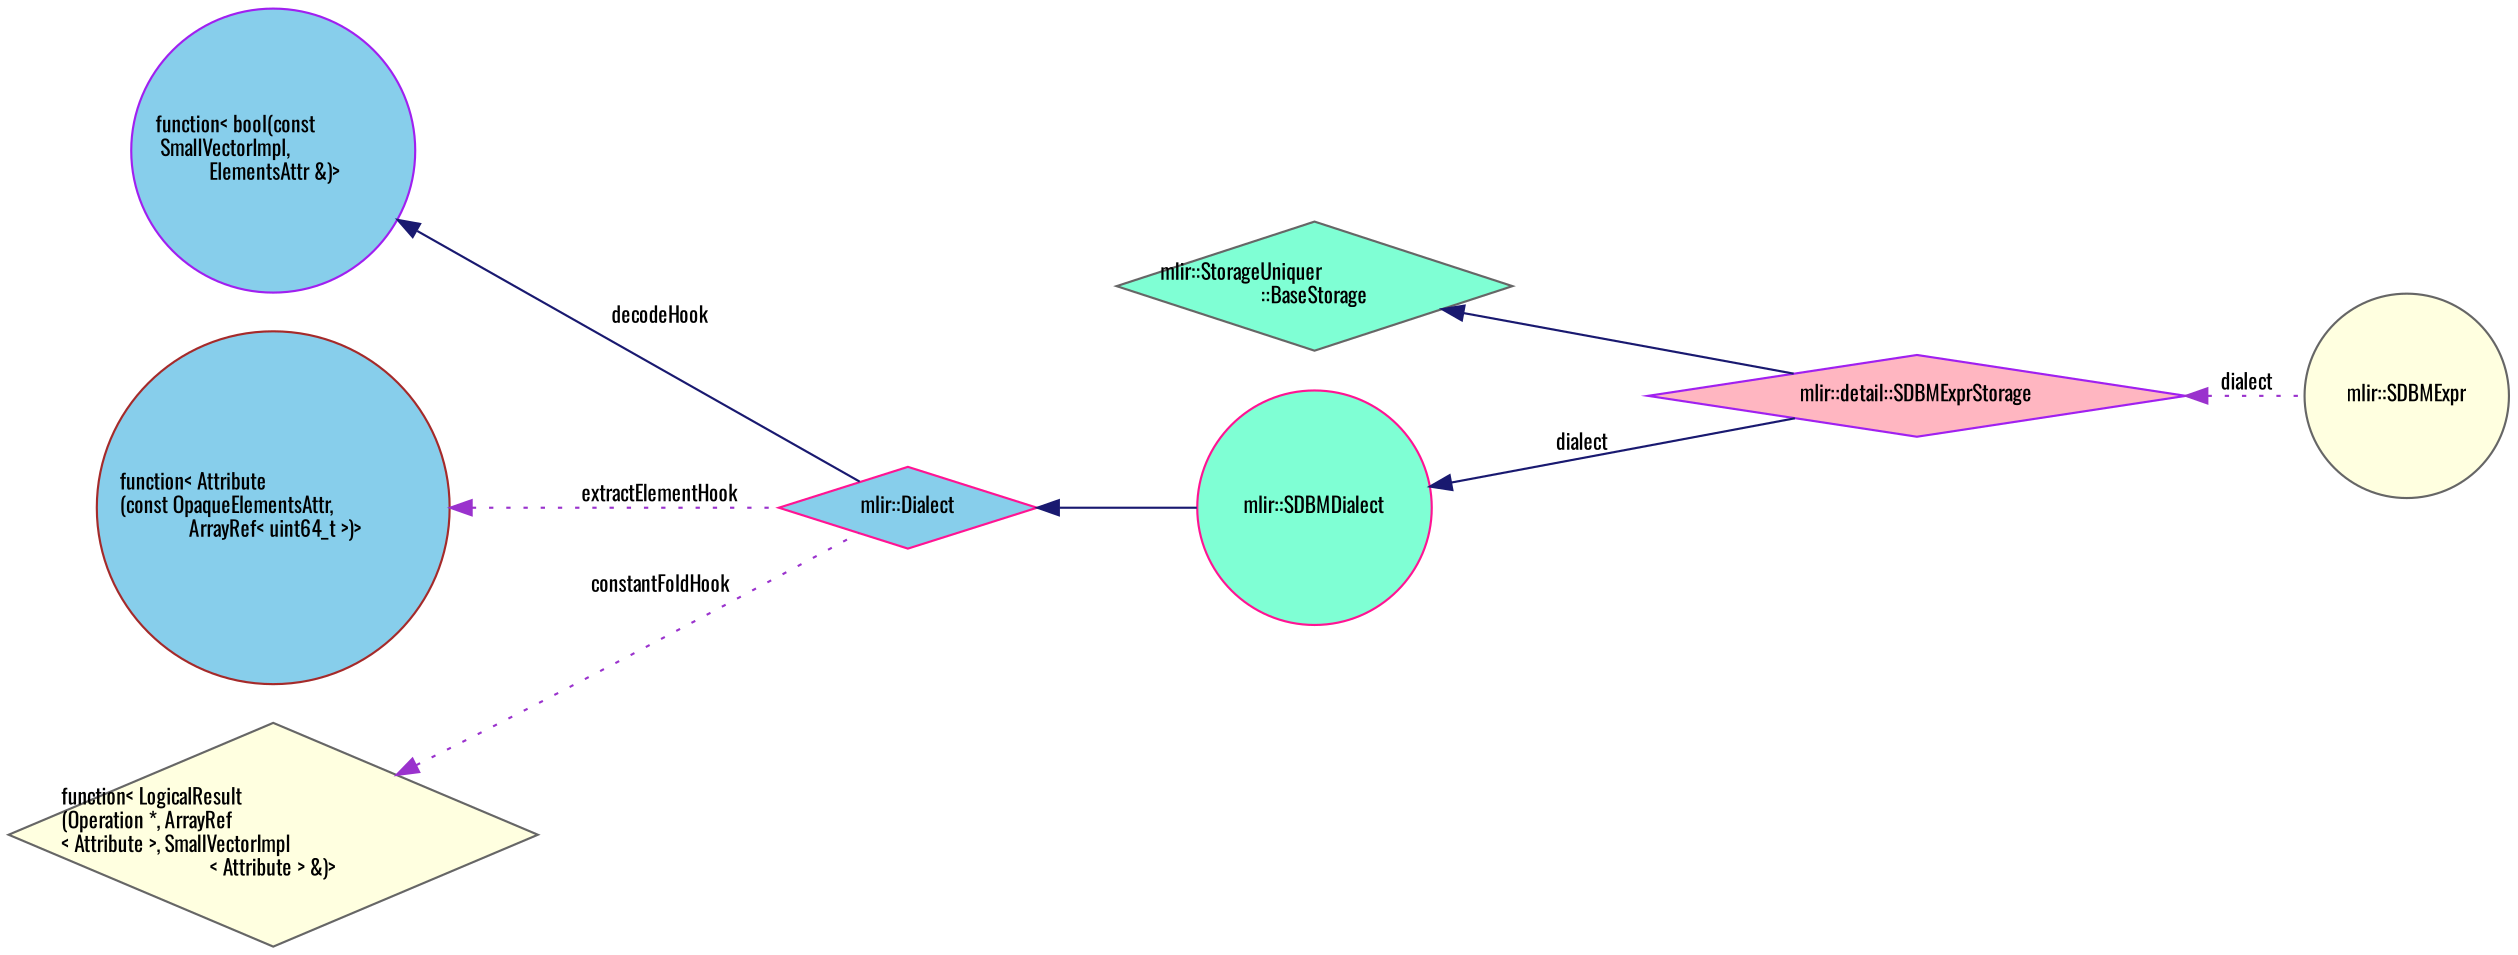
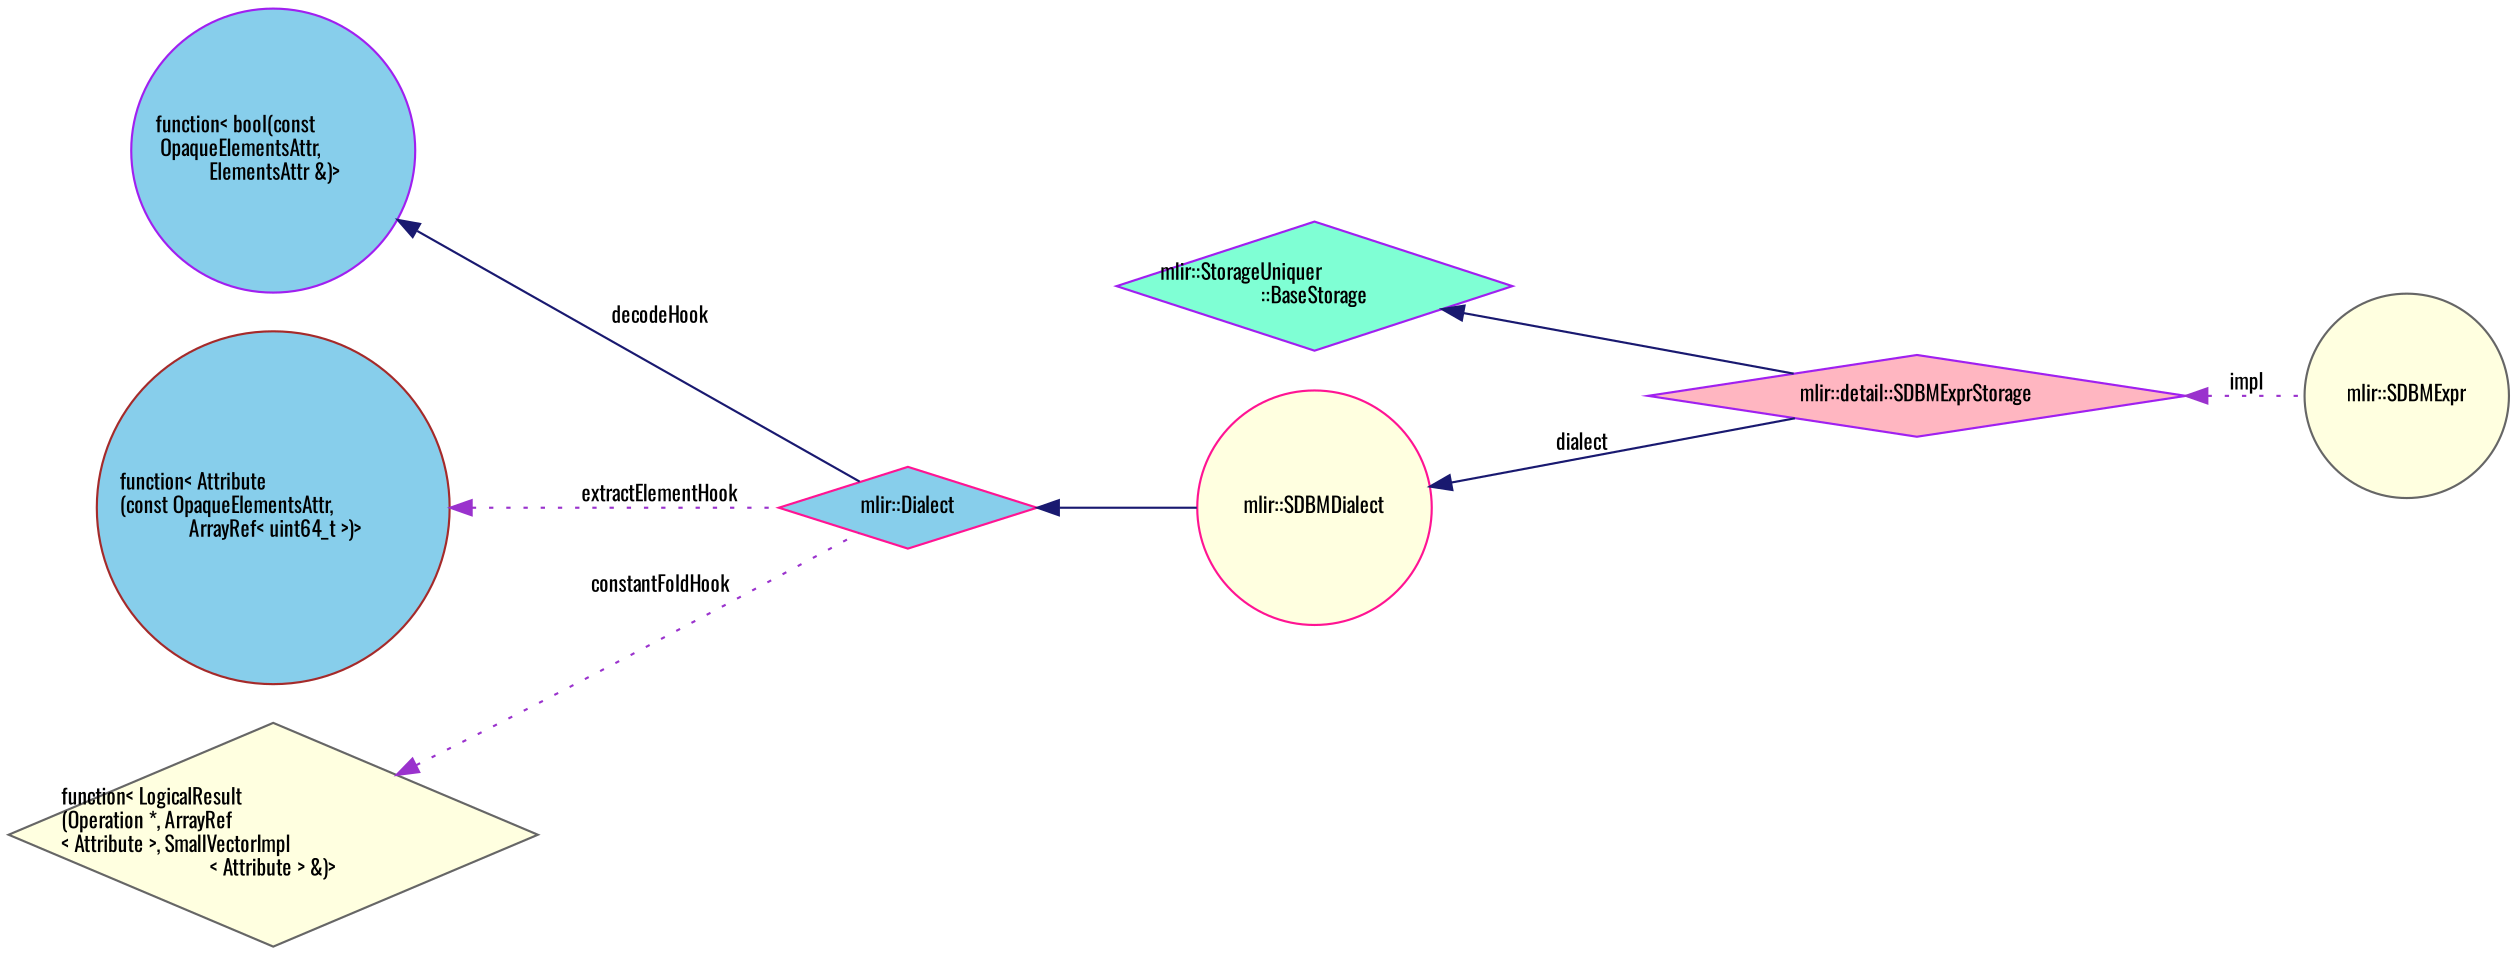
node "function< bool(const SmallVectorImpl, ElementsAttr &)>": label "function< bool(const SmallVectorImpl, ElementsAttr &)>" -> "function< bool(const OpaqueElementsAttr, ElementsAttr &)>"
node "mlir::StorageUniquer ::BaseStorage": color gray40 -> purple
edge "mlir::SDBMExpr" -> "mlir::detail::SDBMExprStorage": label " dialect" -> " impl"
node "mlir::SDBMDialect": fillcolor aquamarine -> lightyellow
